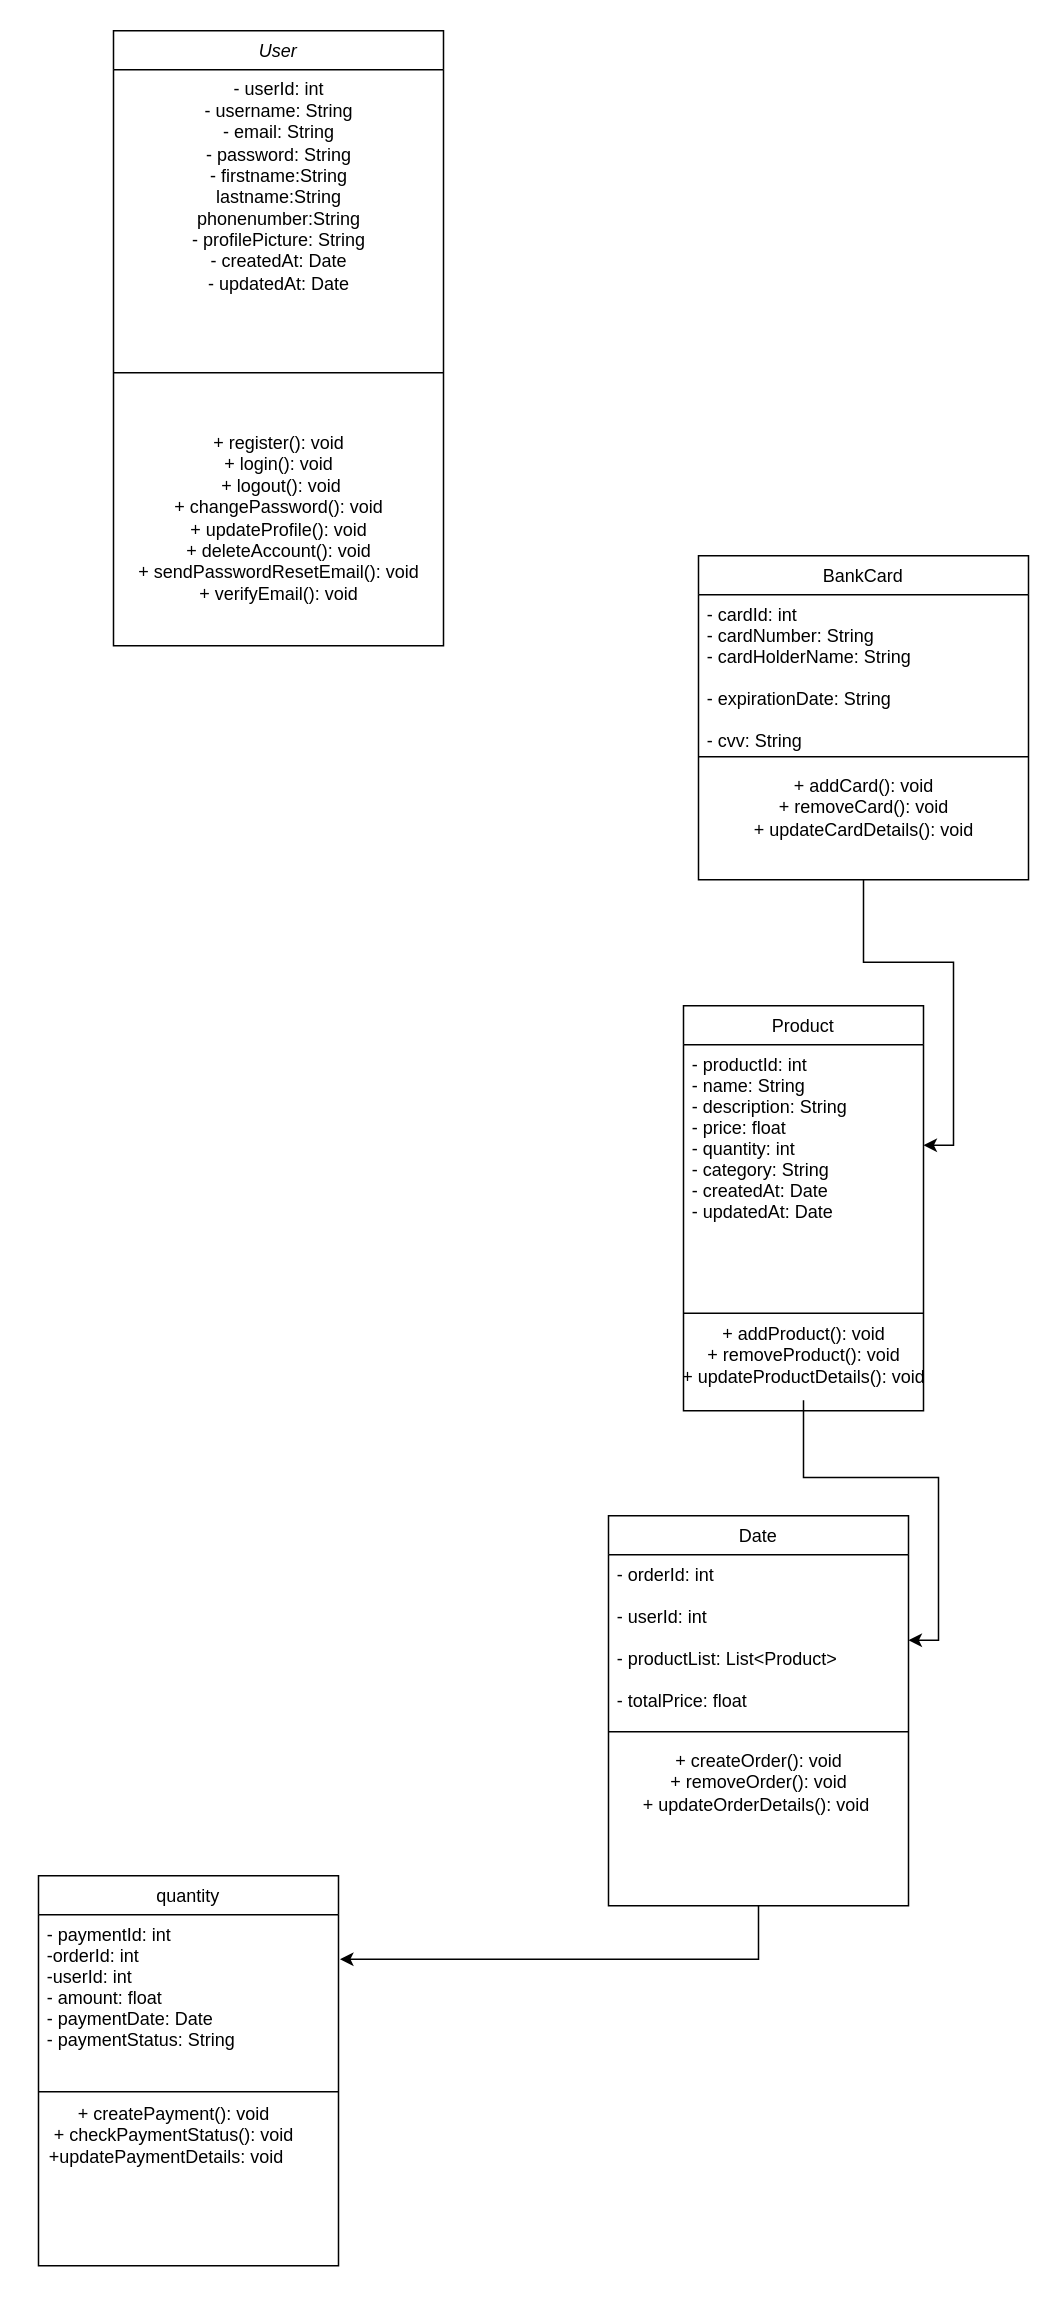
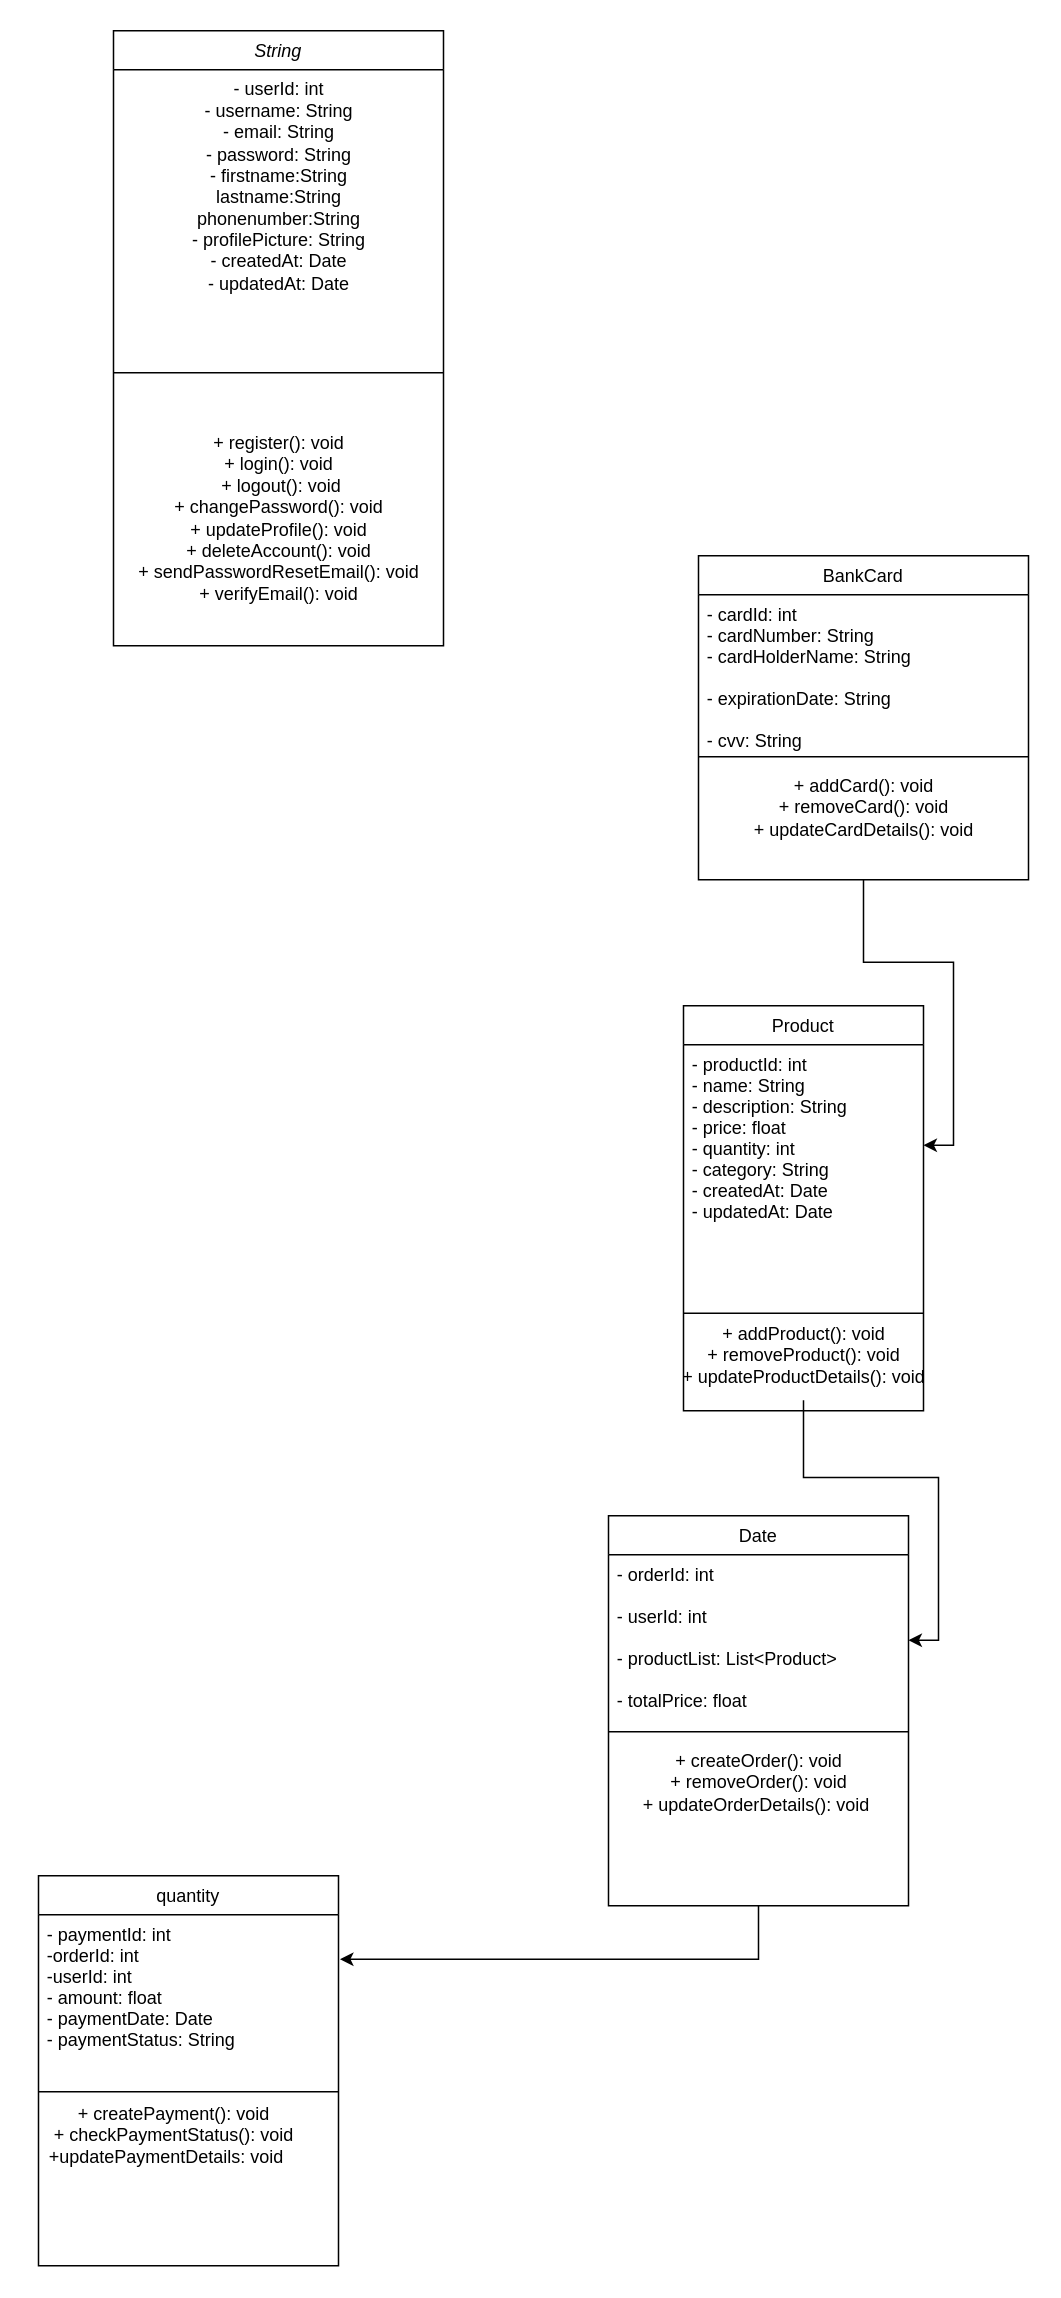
node "User": label "User" -> "String"
